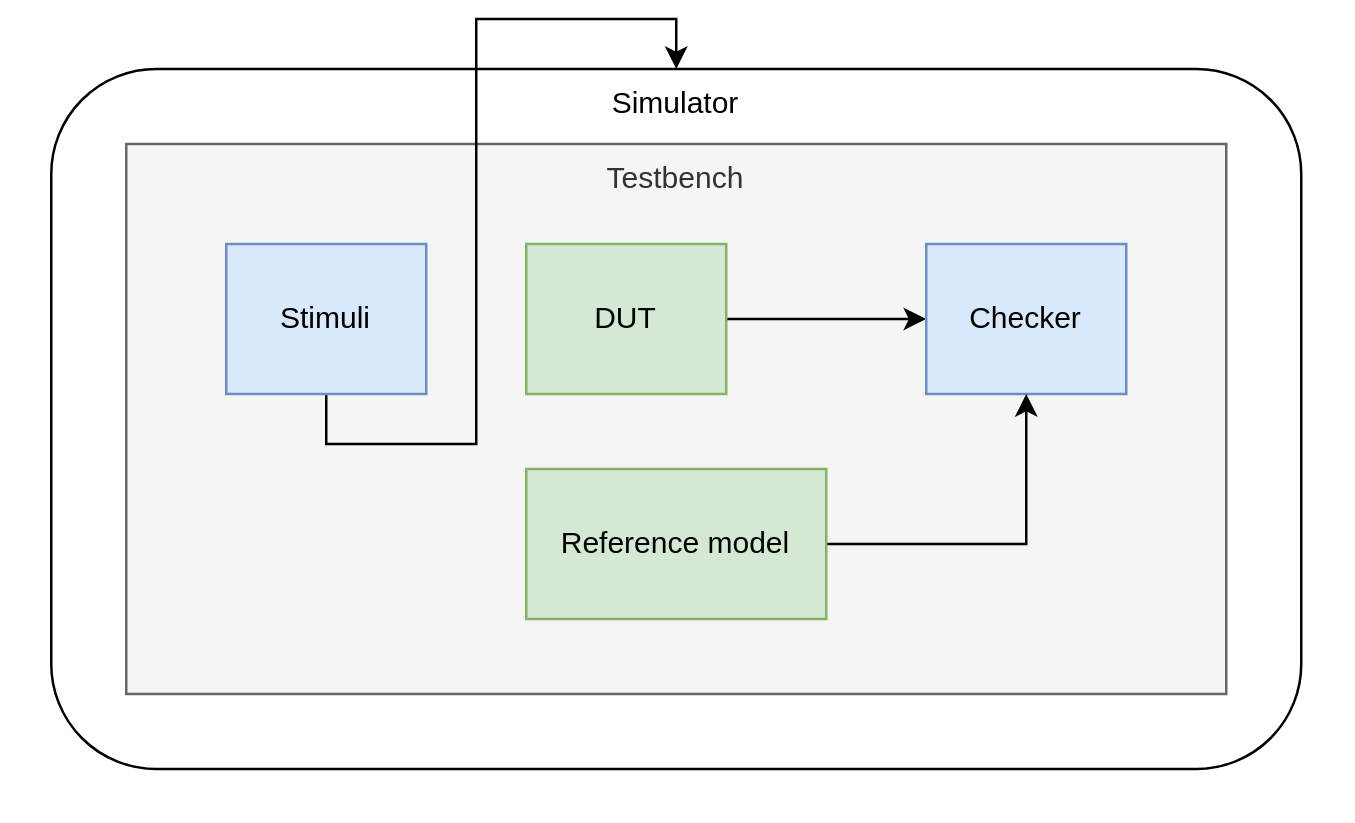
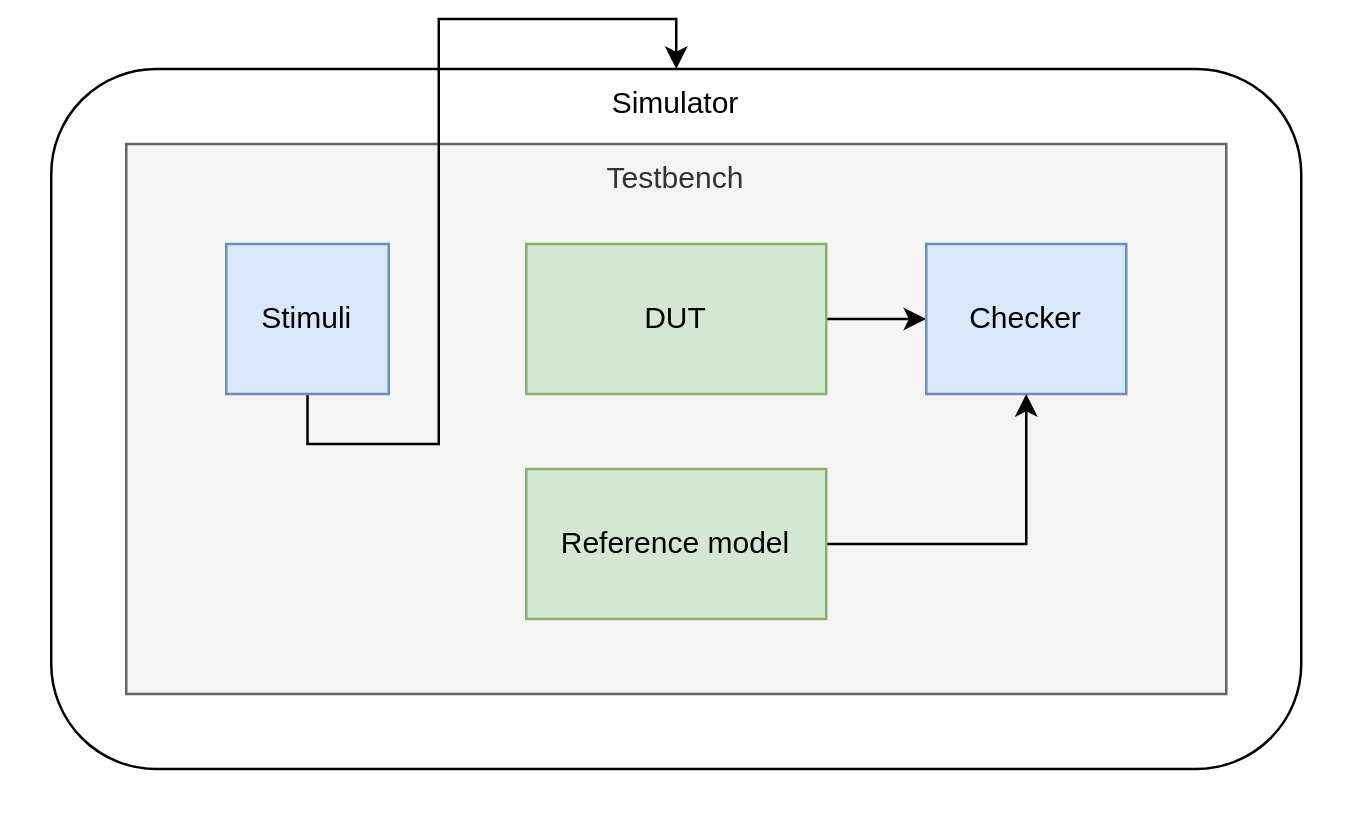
node "Stimuli": size 200x150 -> 163x150
node "DUT": size 200x150 -> 300x150
